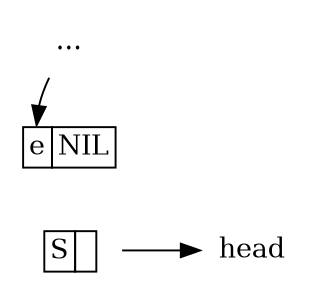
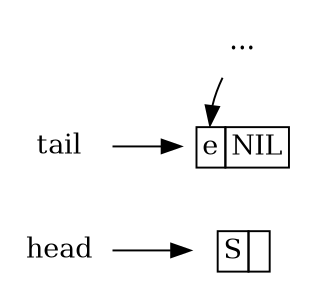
node "tail": added
edge "S" -> "head": reversed
